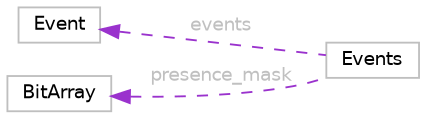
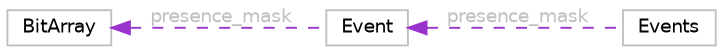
edge "Events" -> "Event": label " events" -> " presence_mask"
edge "Events" -> "BitArray": now "Event" -> "BitArray"
